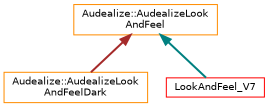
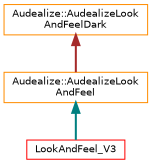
edge "Audealize::AudealizeLook AndFeelDark" -> "Audealize::AudealizeLook AndFeel": reversed
node "LookAndFeel_V7": label "LookAndFeel_V7" -> "LookAndFeel_V3"
